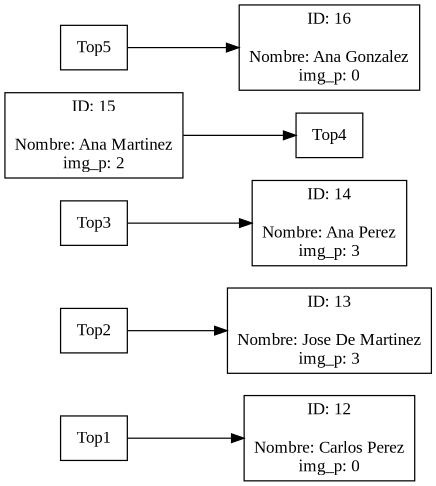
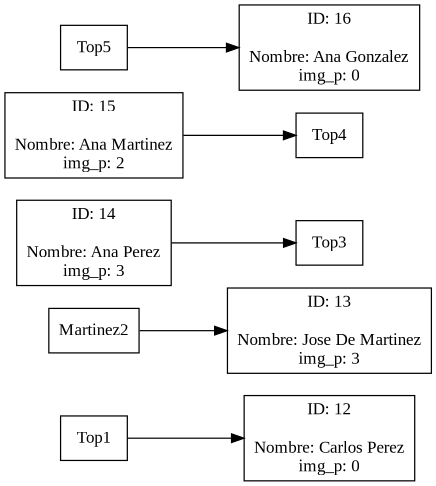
edge "Top3" -> "ID: 14 Nombre: Ana Perez img_p: 3": reversed
node "Top2": label "Top2" -> "Martinez2"
